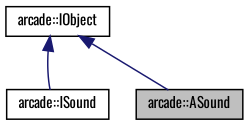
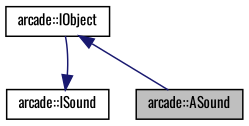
edge "arcade::ISound" -> "arcade::IObject": reversed
